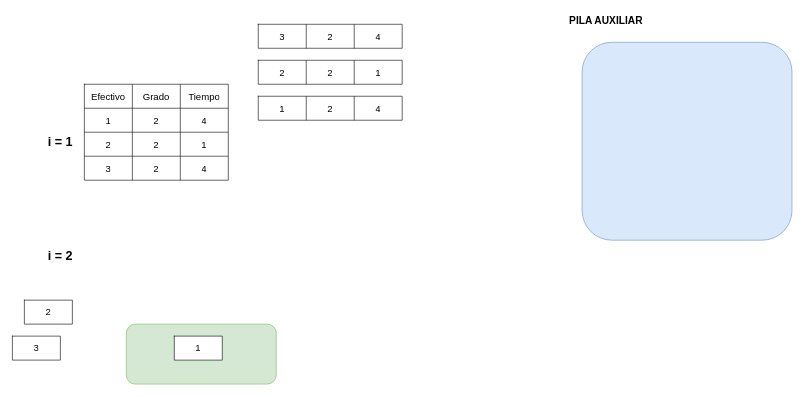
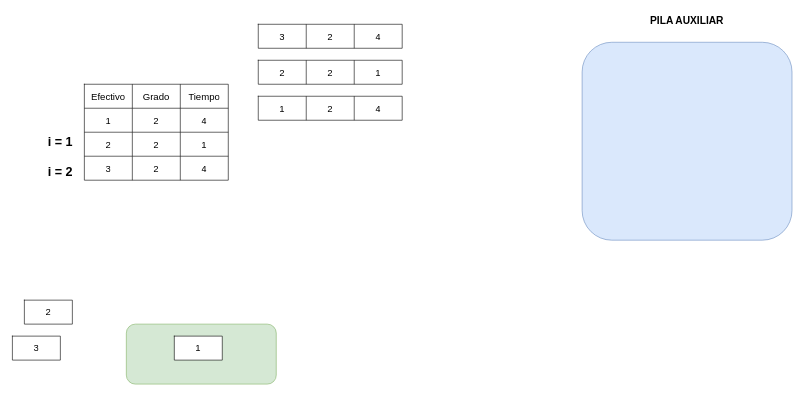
node "PILA AUXILIAR": moved (606, 21) -> (687, 21)
node "i = 2": moved (60, 255) -> (60, 171)
